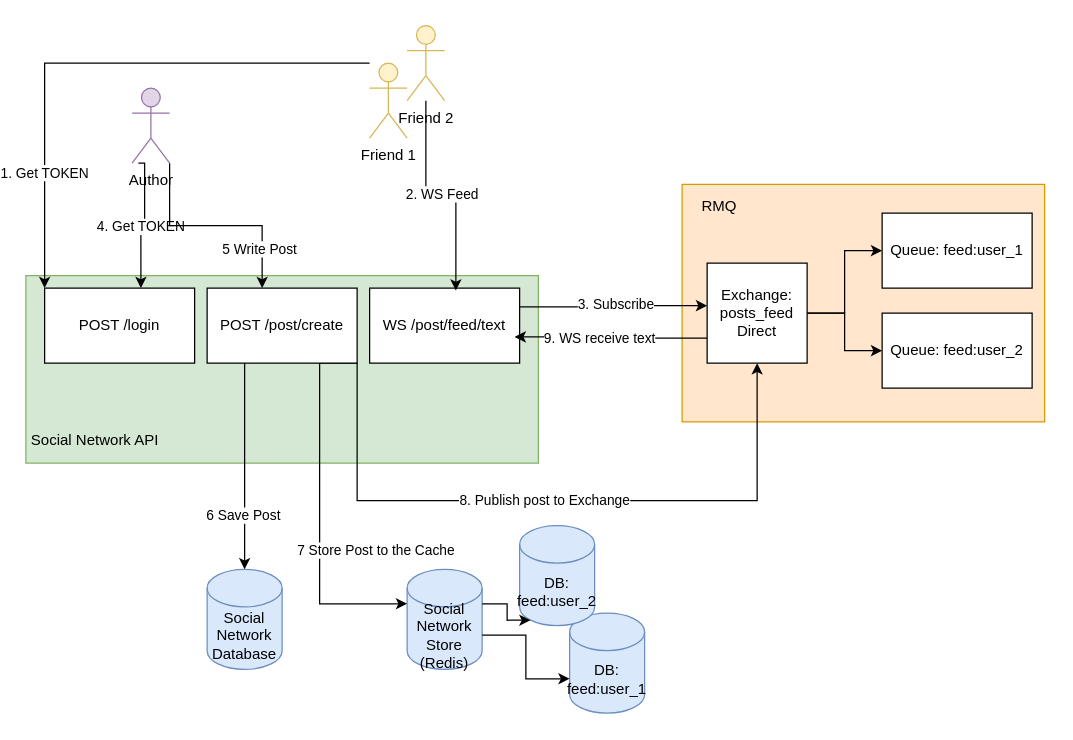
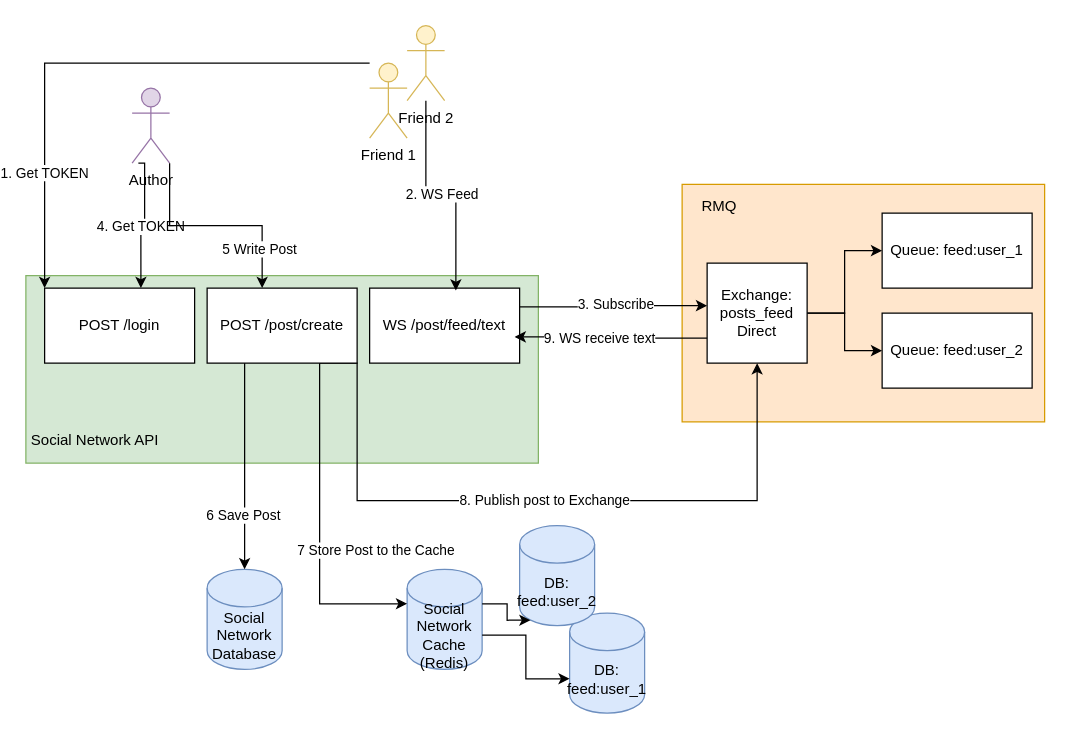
node "Social Network Store (Redis)": label "Social Network Store (Redis)" -> "Social Network Cache (Redis)"
